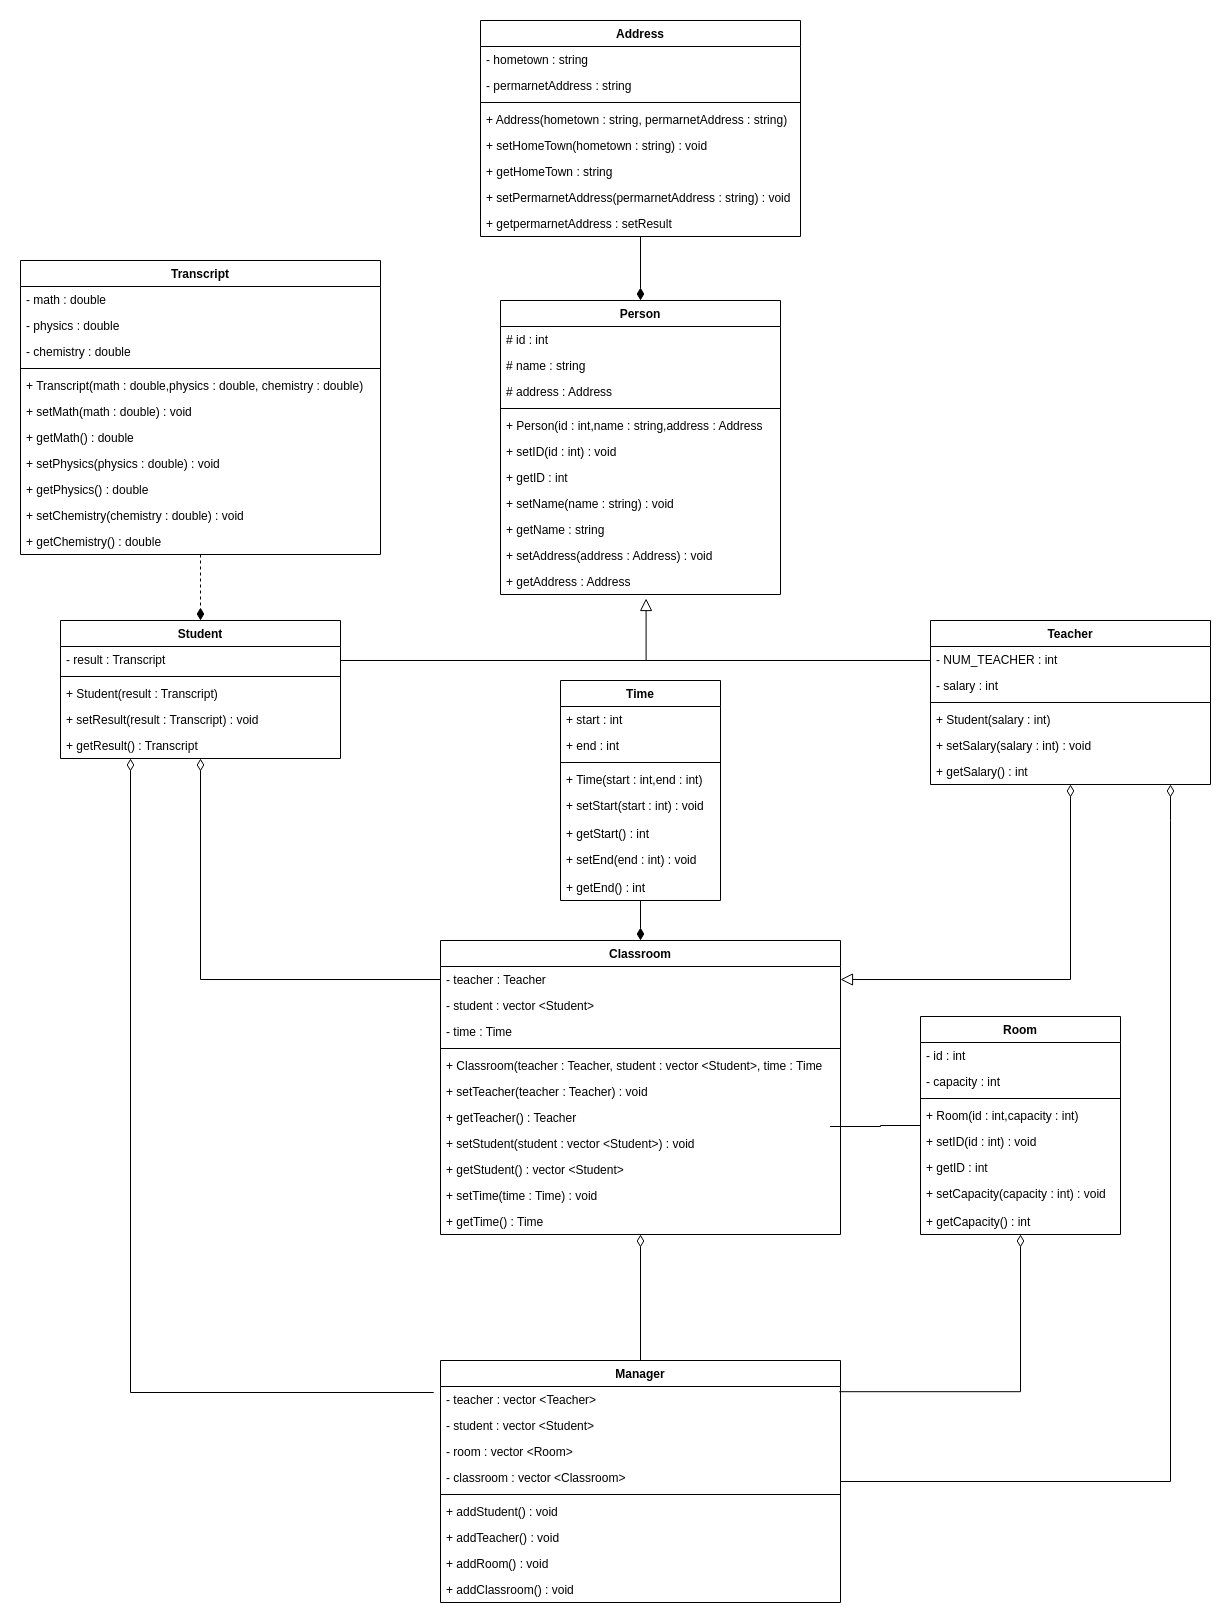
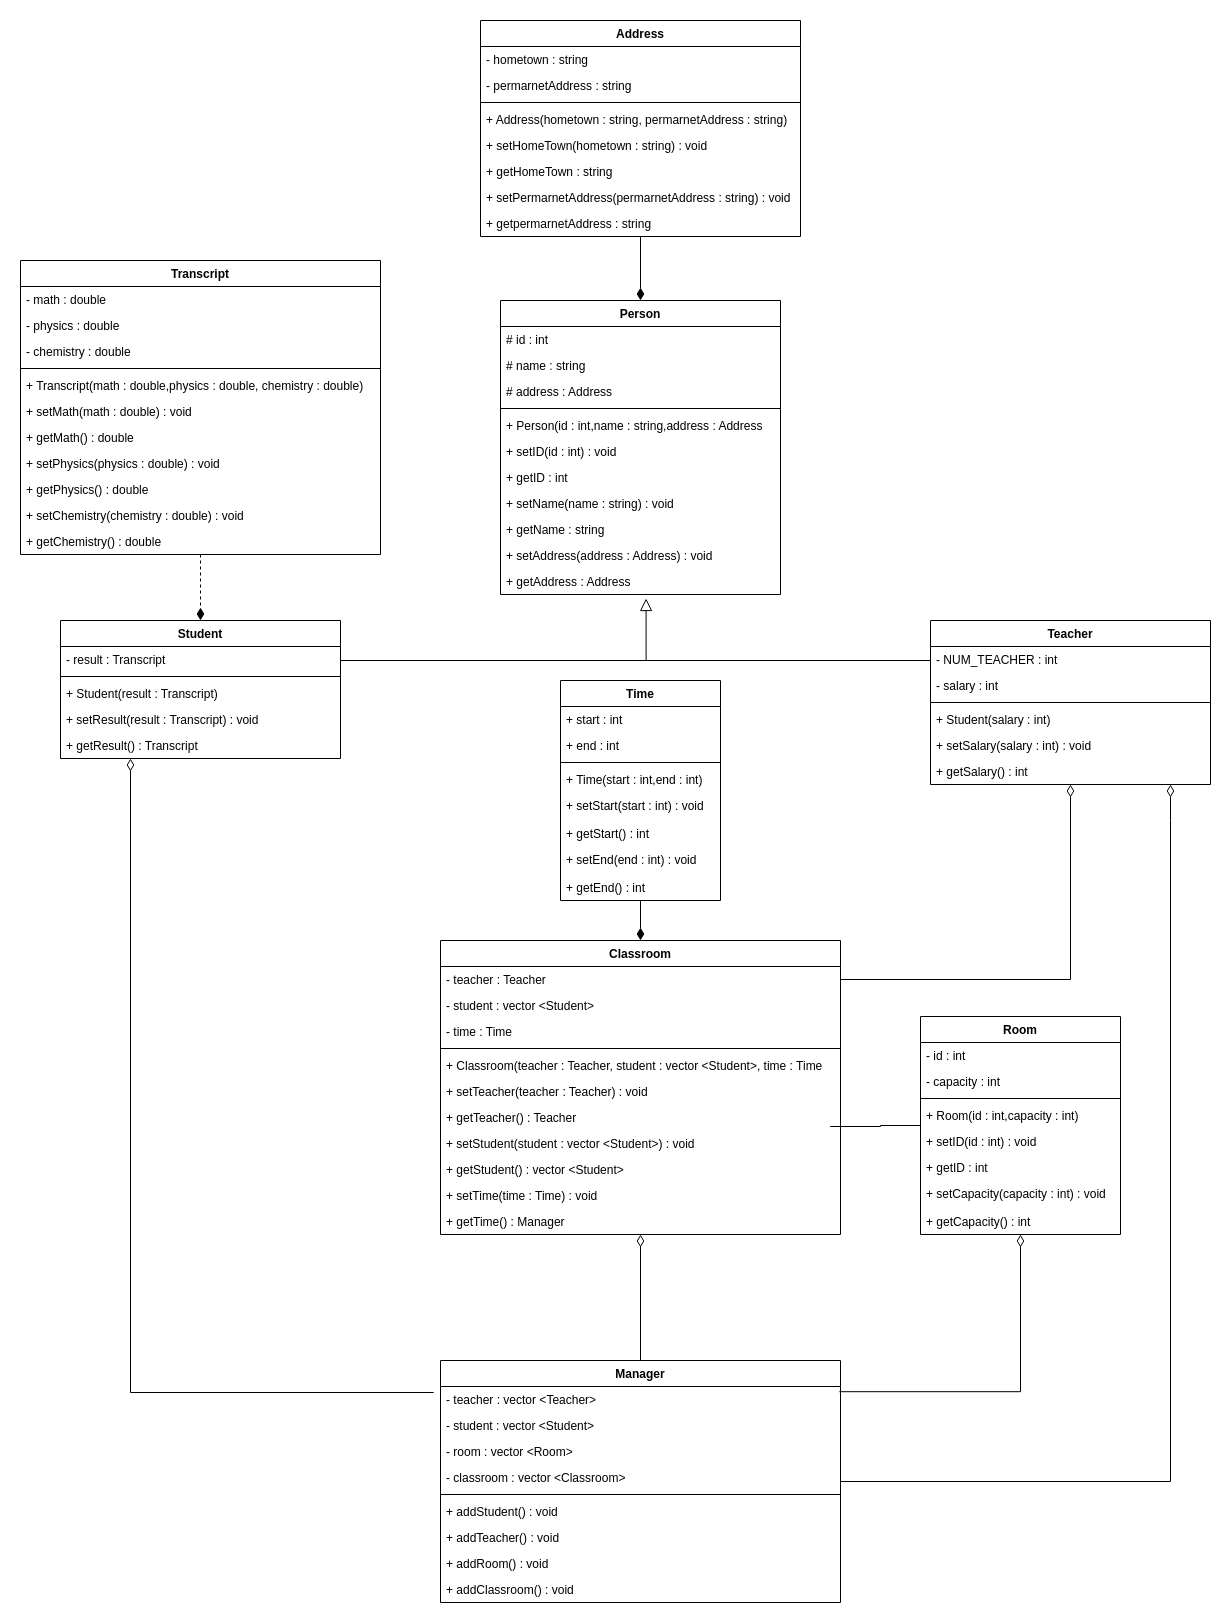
node "+ getpermarnetAddress : setResult": label "+ getpermarnetAddress : setResult" -> "+ getpermarnetAddress : string"
edge "- teacher : Teacher" -> "Student": removed
edge "Teacher" -- "- teacher : Teacher": arrowhead block -> none
node "+ getTime() : Time": label "+ getTime() : Time" -> "+ getTime() : Manager"
